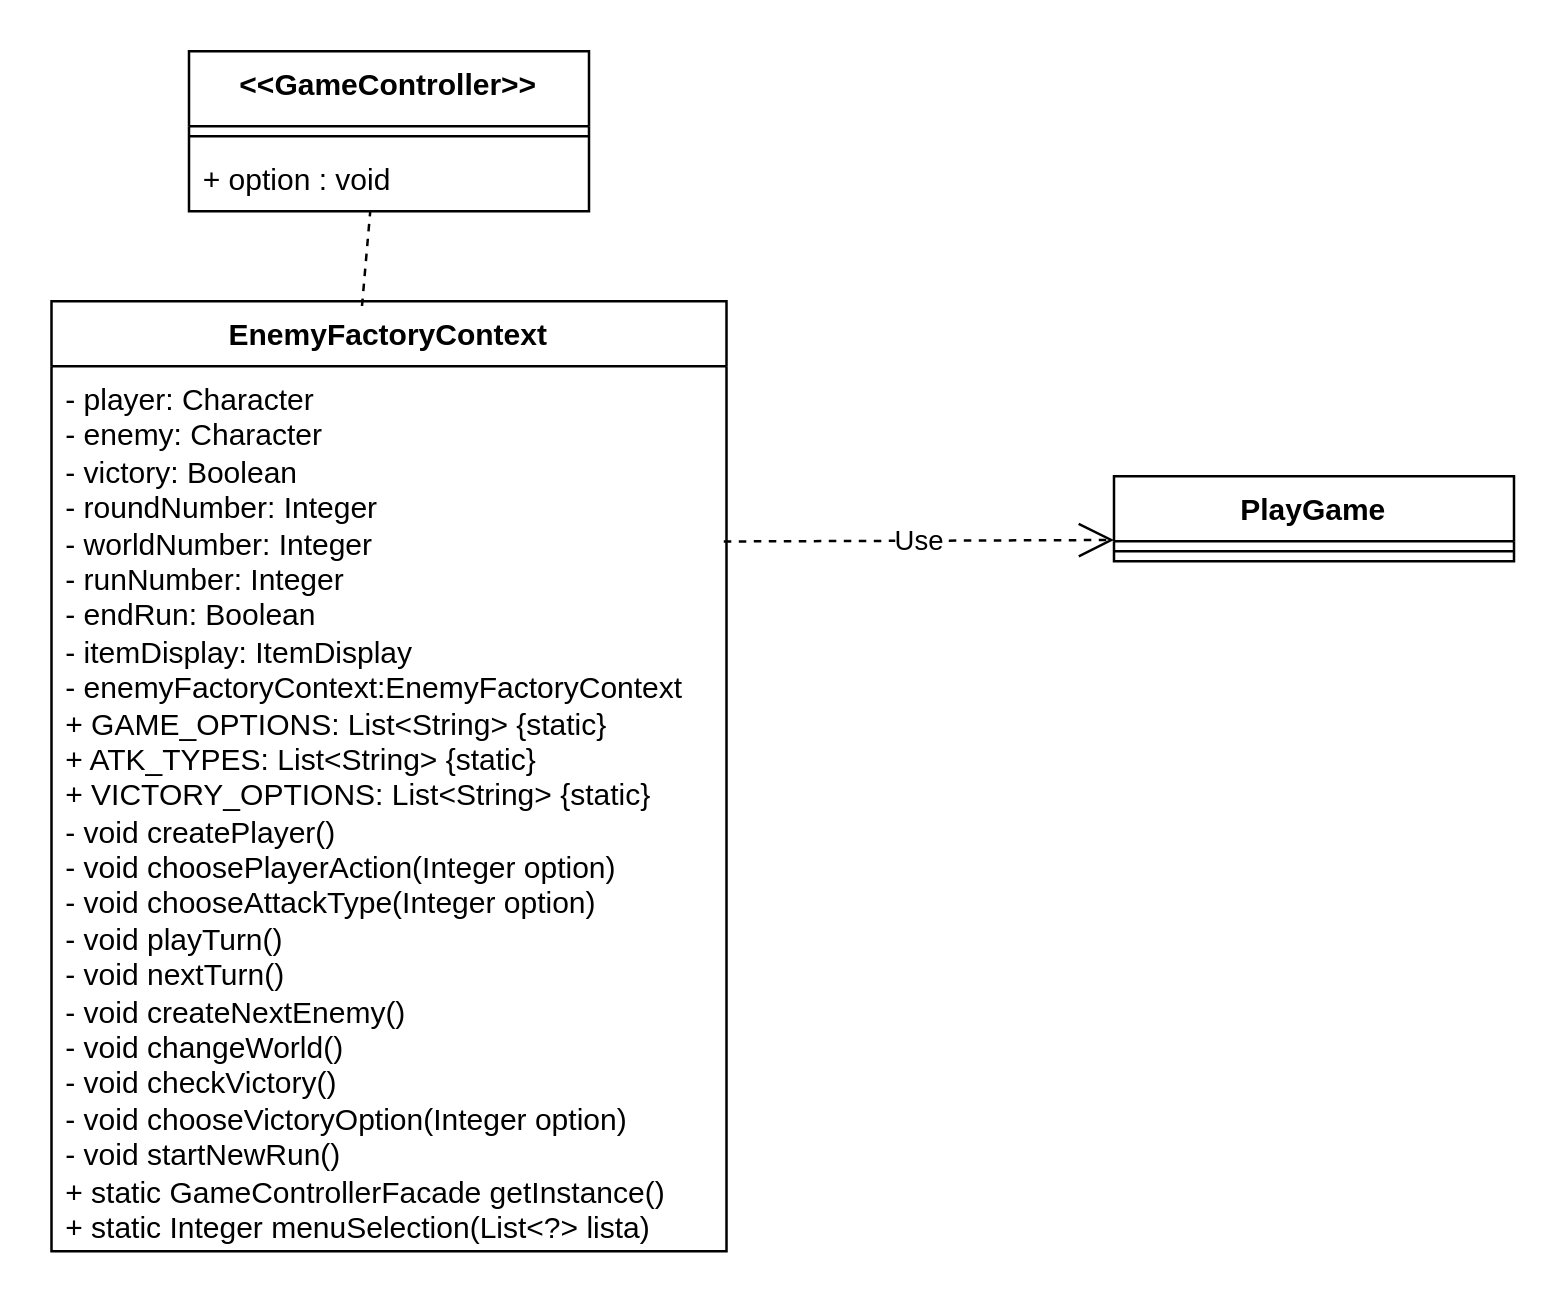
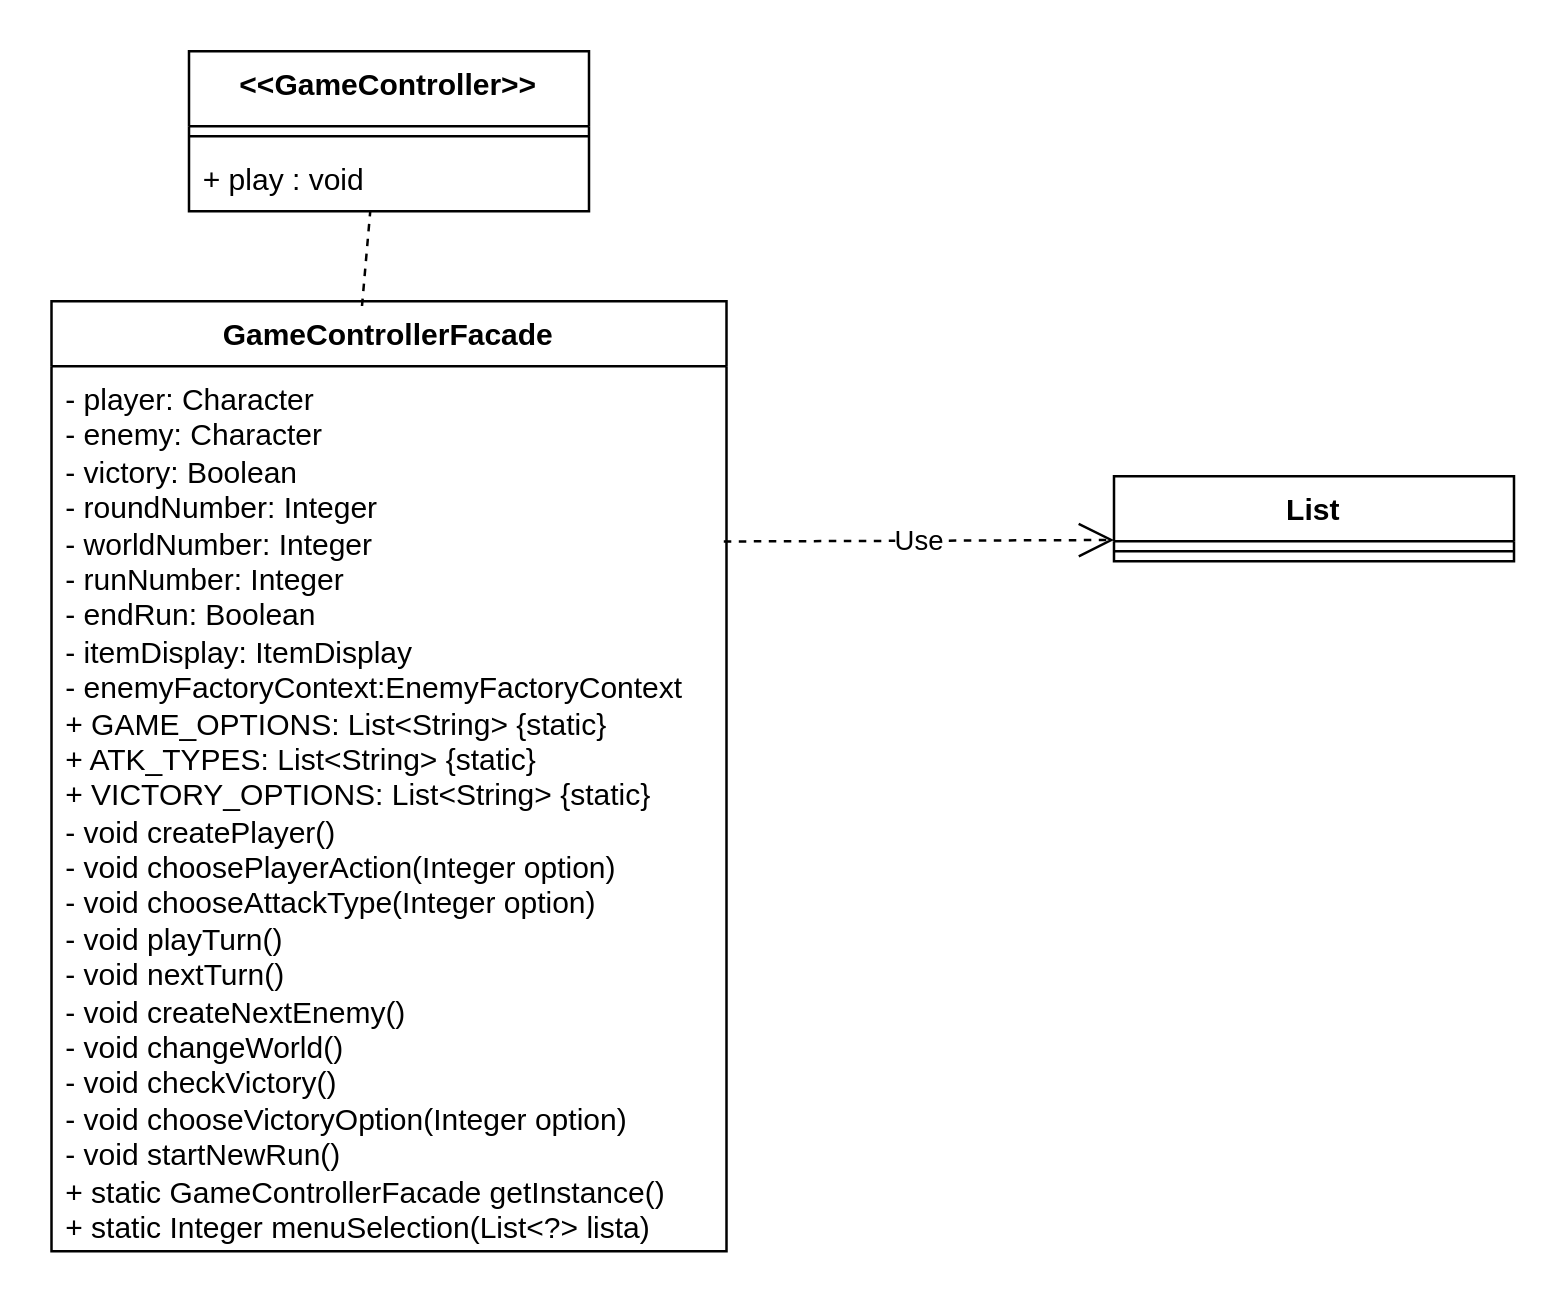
node "+ option : void": label "+ option : void" -> "+ play : void"
node "EnemyFactoryContext": label "EnemyFactoryContext" -> "GameControllerFacade"
node "PlayGame": label "PlayGame" -> "List"
